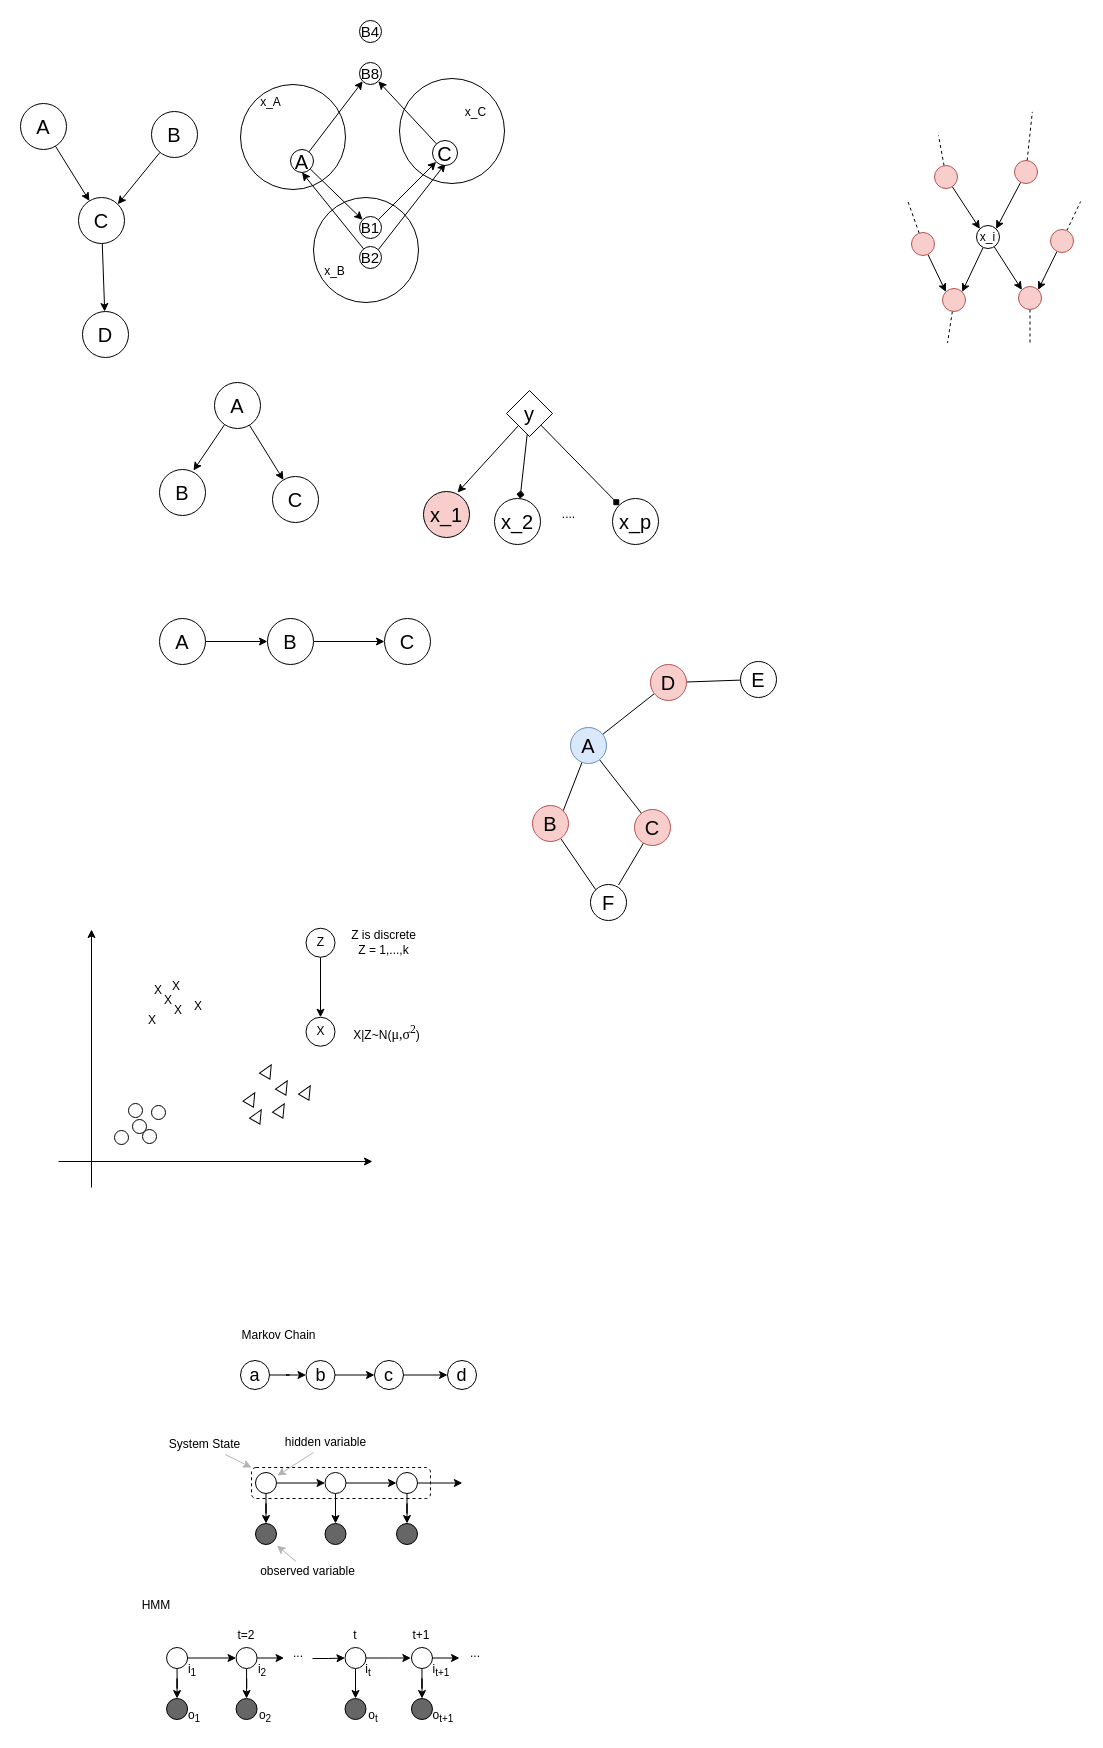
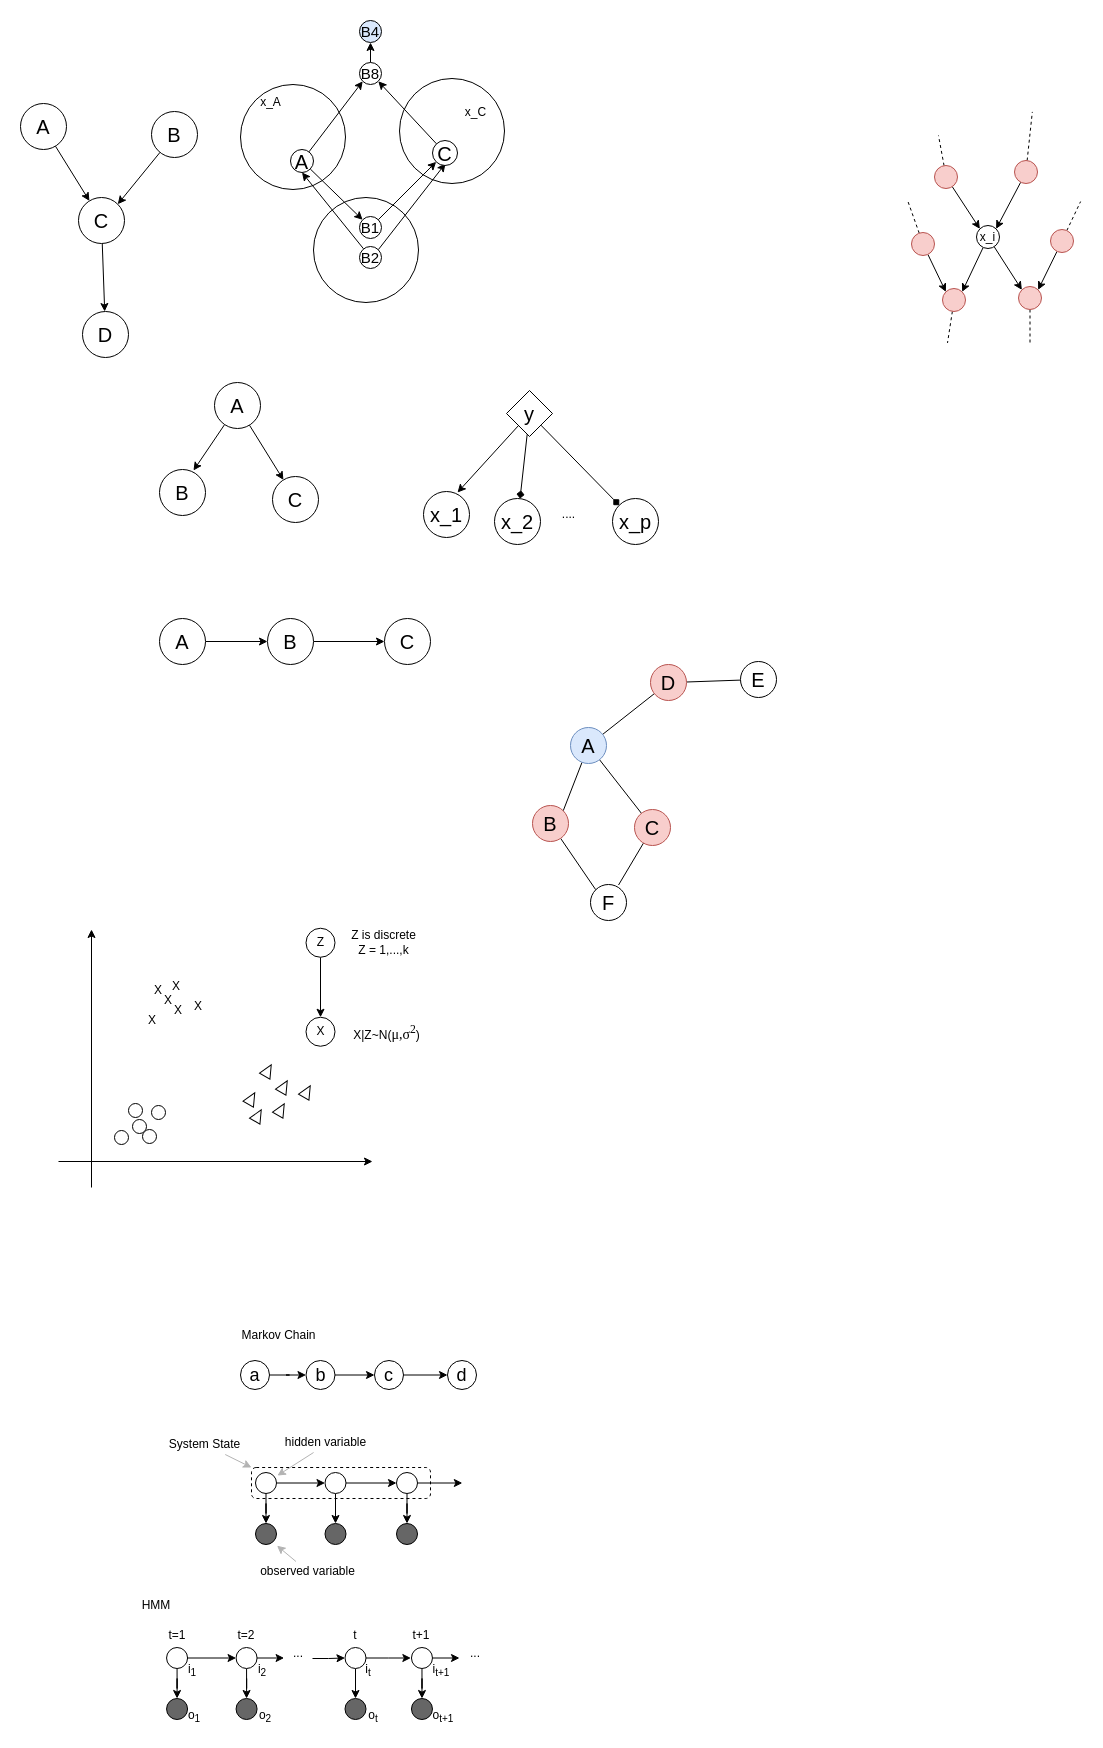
node "B4": fillcolor #ffffff -> #dae8fc
edge "B8" -> "B4": added
node "x_B": removed
node "x_1": fillcolor #f8cecc -> #ffffff
node "t=1": added
